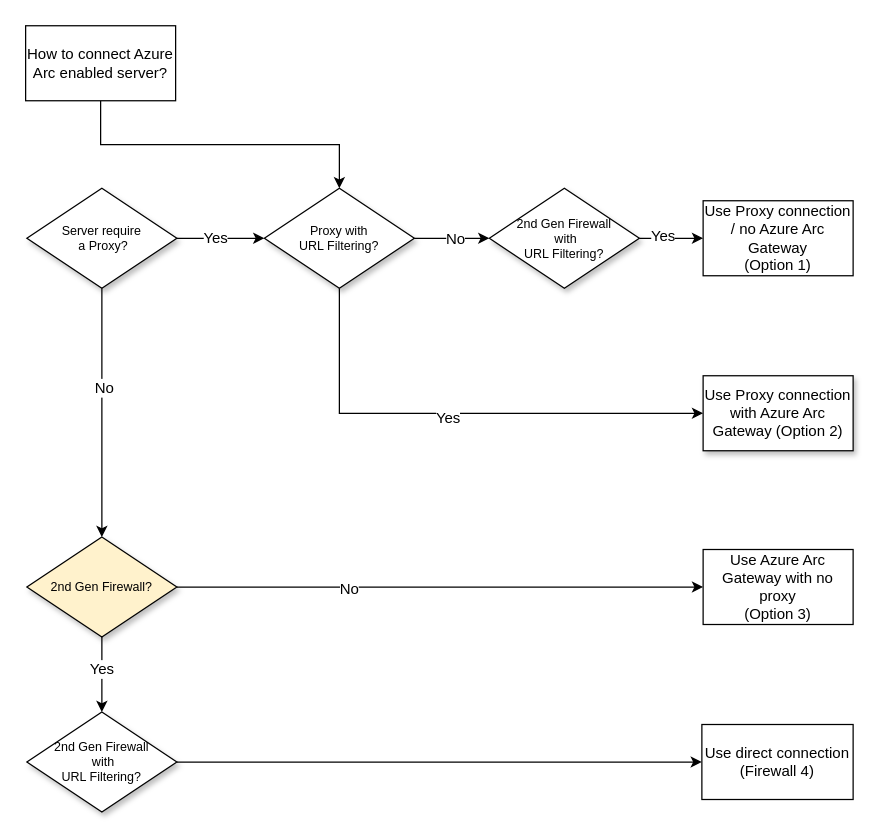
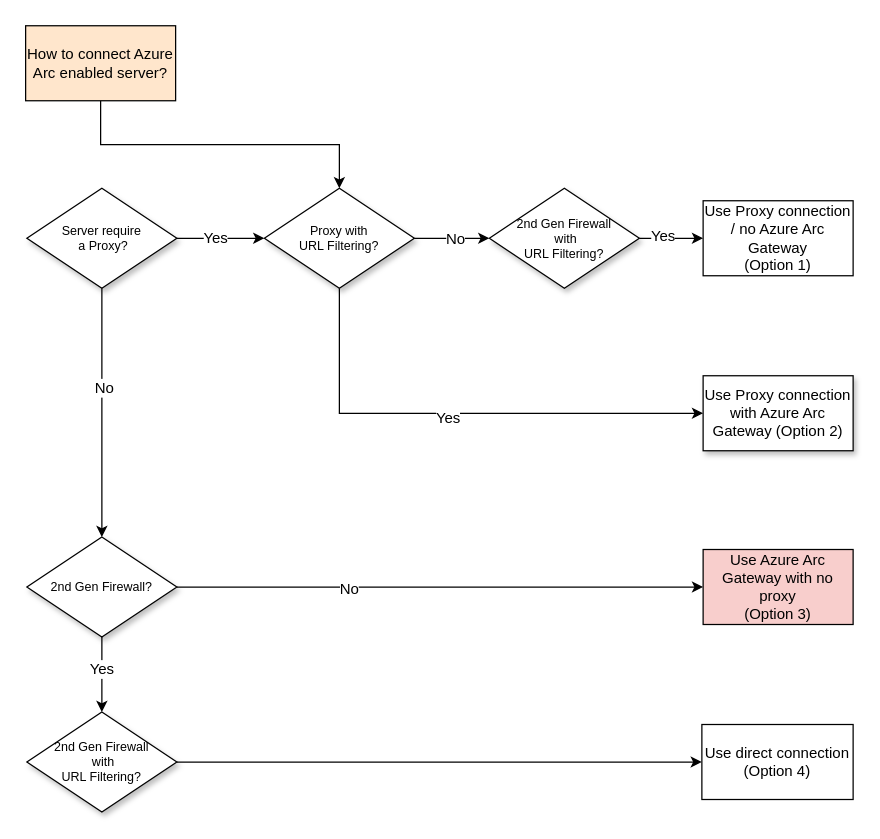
node "How to connect Azure Arc enabled server?": fillcolor #ffffff -> #ffe6cc
node "2nd Gen Firewall?": fillcolor #fff2cc -> #ffffff
node "Use Azure Arc Gateway with no proxy (Option 3)": fillcolor #ffffff -> #f8cecc
node "Use direct connection (Firewall 4)": label "Use direct connection (Firewall 4)" -> "Use direct connection (Option 4)"
